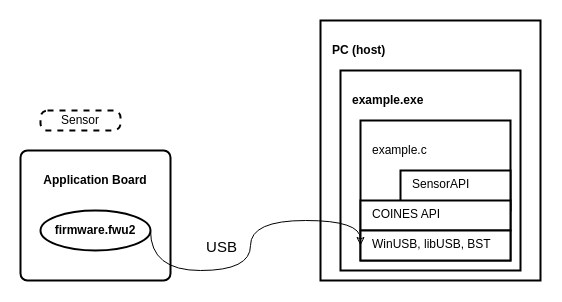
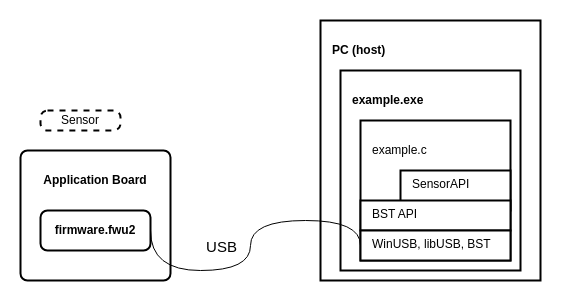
node "COINES API": label "COINES API" -> "BST API"
edge "firmware.fwu2" -> "WinUSB, libUSB, BST": arrowhead classic -> none
node "firmware.fwu2": shape ellipse -> rounded rectangle
